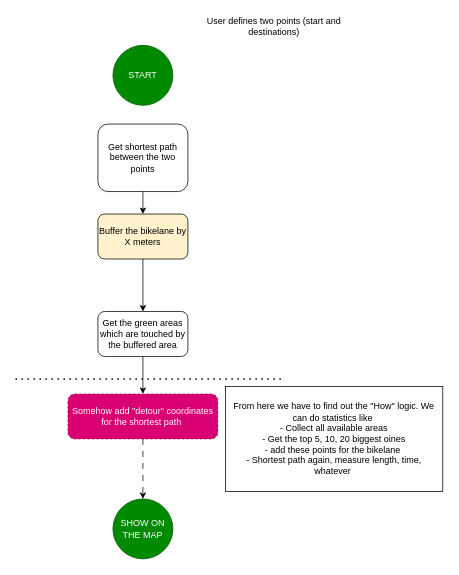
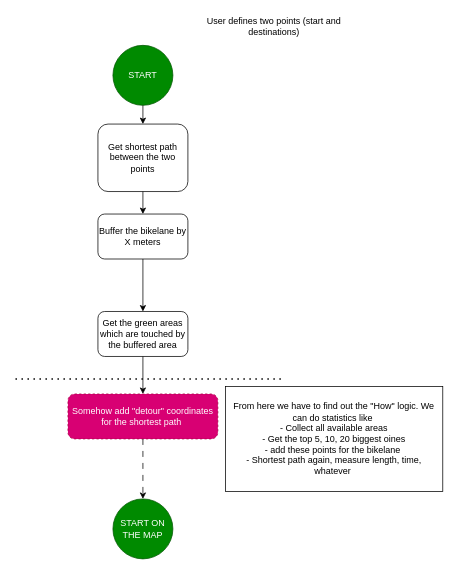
edge "START" -> "Get shortest path between the two points": added
node "Buffer the bikelane by X meters": fillcolor #fff2cc -> #ffffff
node "SHOW ON THE MAP": label "SHOW ON THE MAP" -> "START ON THE MAP"
